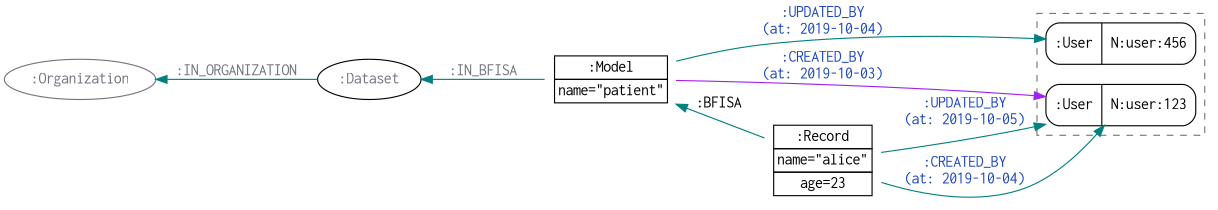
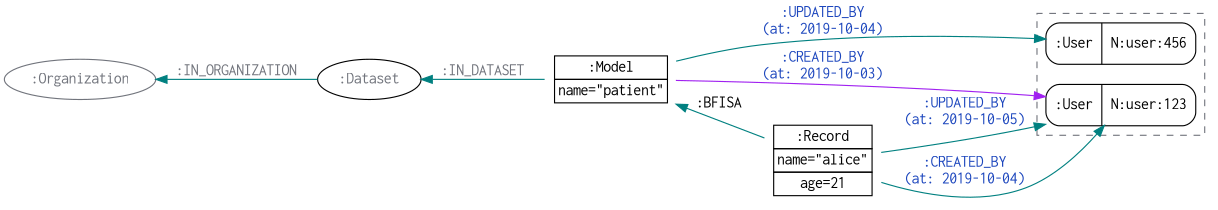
edge ":Model" -> ":Dataset": label ":IN_BFISA" -> ":IN_DATASET"
node ":Record": text "age=23" -> "age=21"
